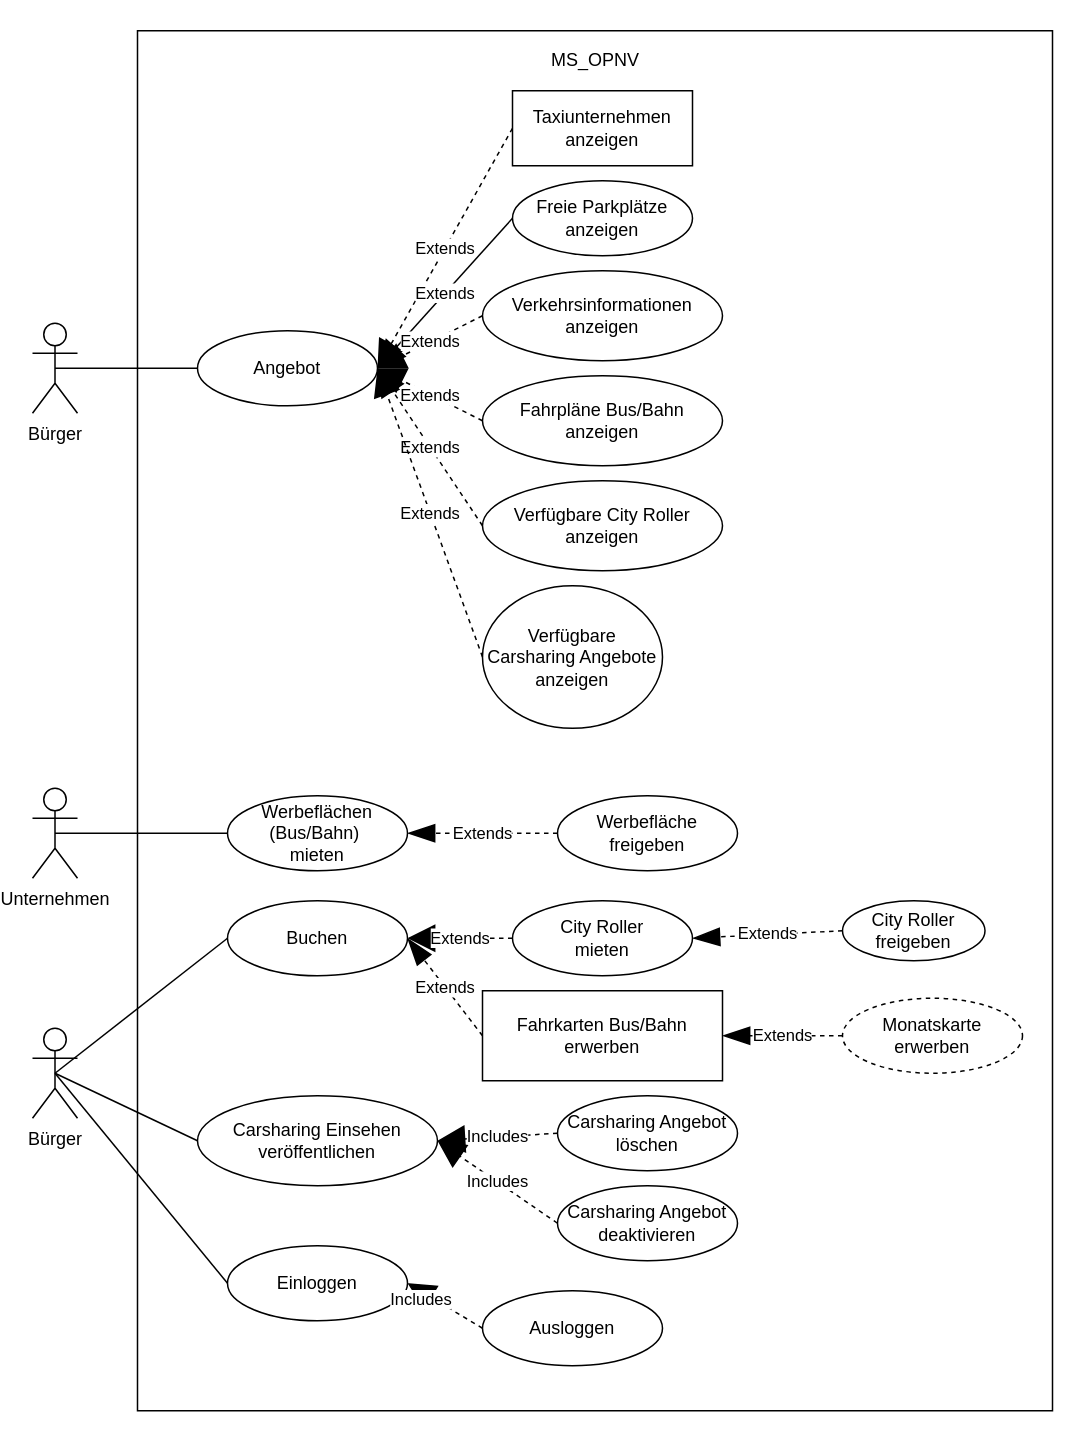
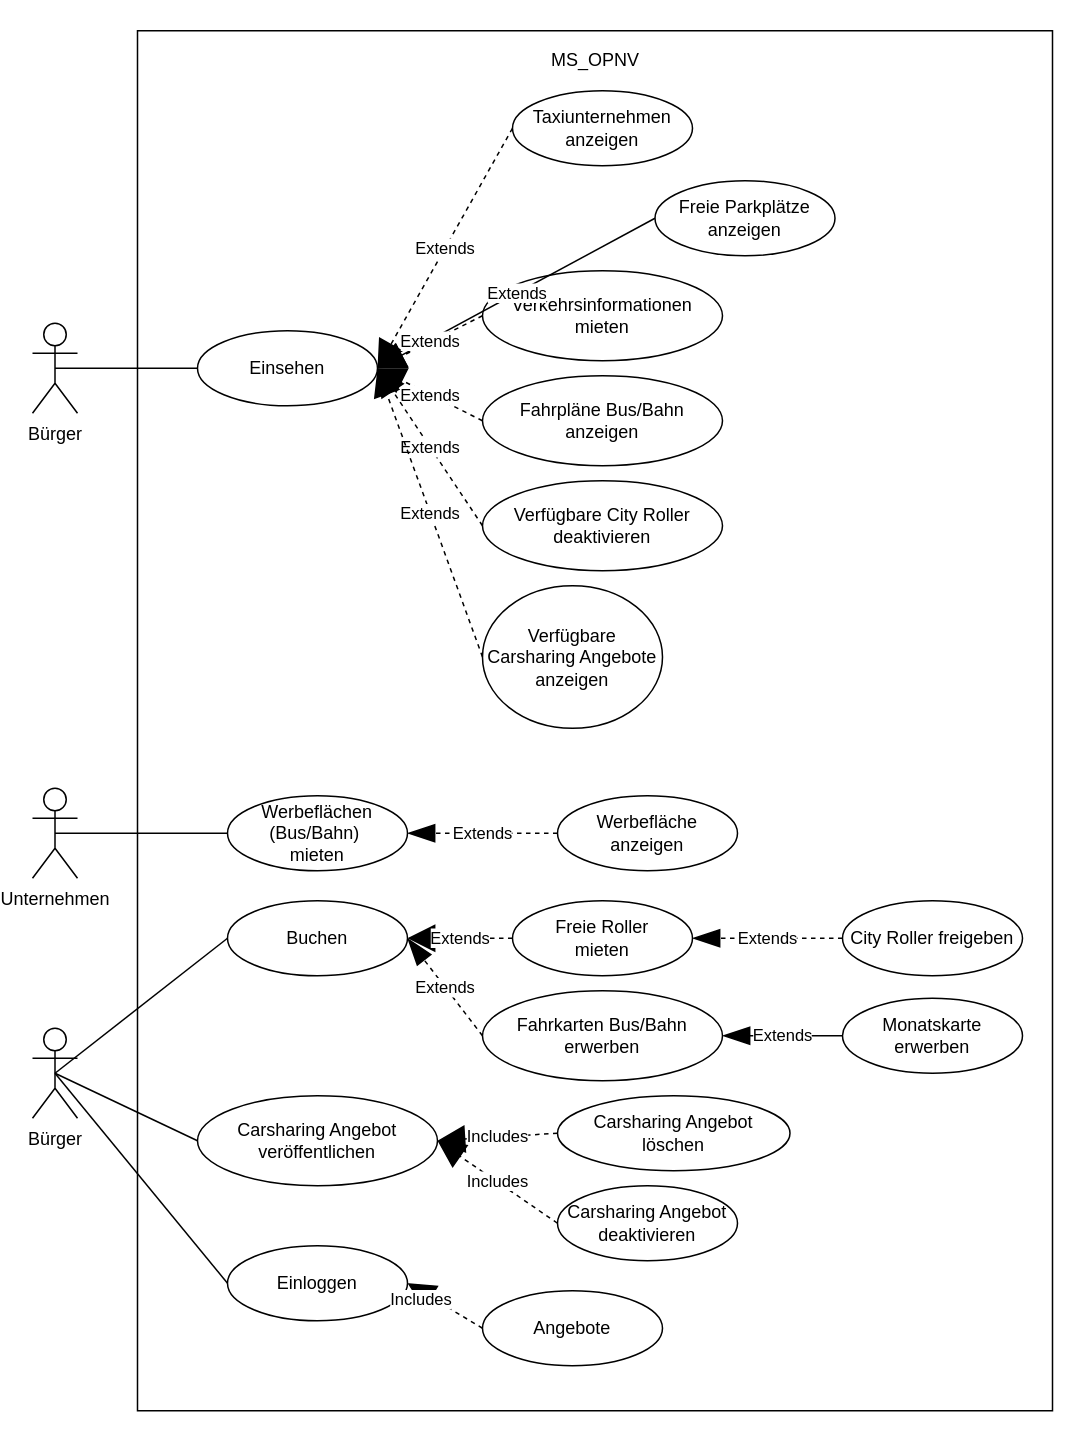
node "Taxiunternehmen anzeigen": shape rectangle -> ellipse
node "Freie Parkplätze anzeigen": moved (602, 218) -> (745, 218)
node "Verkehrsinformationen anzeigen": label "Verkehrsinformationen anzeigen" -> "Verkehrsinformationen mieten"
node "Angebot": label "Angebot" -> "Einsehen"
node "Verfügbare City Roller anzeigen": label "Verfügbare City Roller anzeigen" -> "Verfügbare City Roller deaktivieren"
node "Werbefläche freigeben": label "Werbefläche freigeben" -> "Werbefläche anzeigen"
node "City Roller freigeben": size 143x60 -> 180x75
node "City Roller mieten": label "City Roller mieten" -> "Freie Roller mieten"
node "Fahrkarten Bus/Bahn erwerben": shape rectangle -> ellipse
edge "Monatskarte erwerben" -> "Fahrkarten Bus/Bahn erwerben": style dashed -> solid
node "Monatskarte erwerben": style dashed -> solid
node "Carsharing Angebot löschen": size 180x75 -> 233x75
node "Carsharing Einsehen veröffentlichen": label "Carsharing Einsehen veröffentlichen" -> "Carsharing Angebot veröffentlichen"
node "Ausloggen": label "Ausloggen" -> "Angebote"
